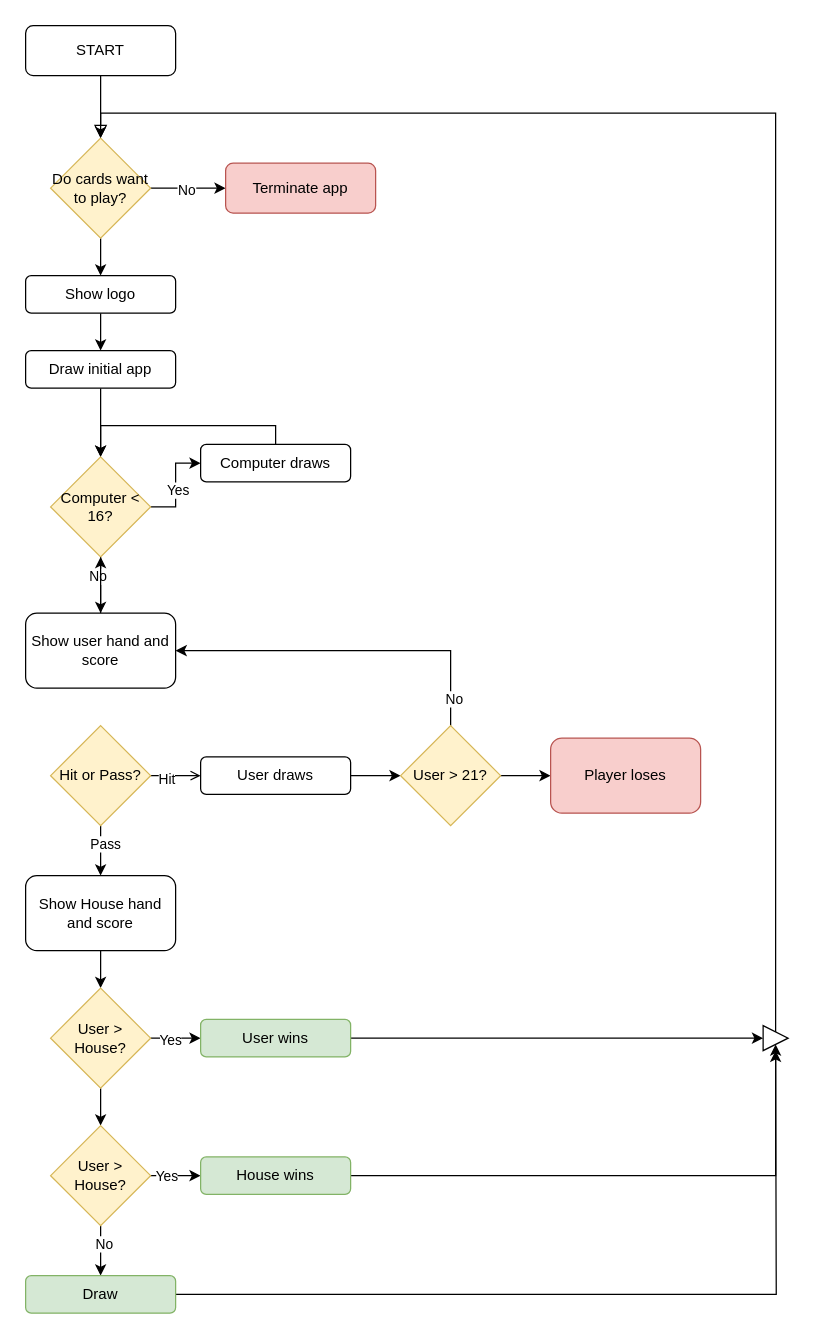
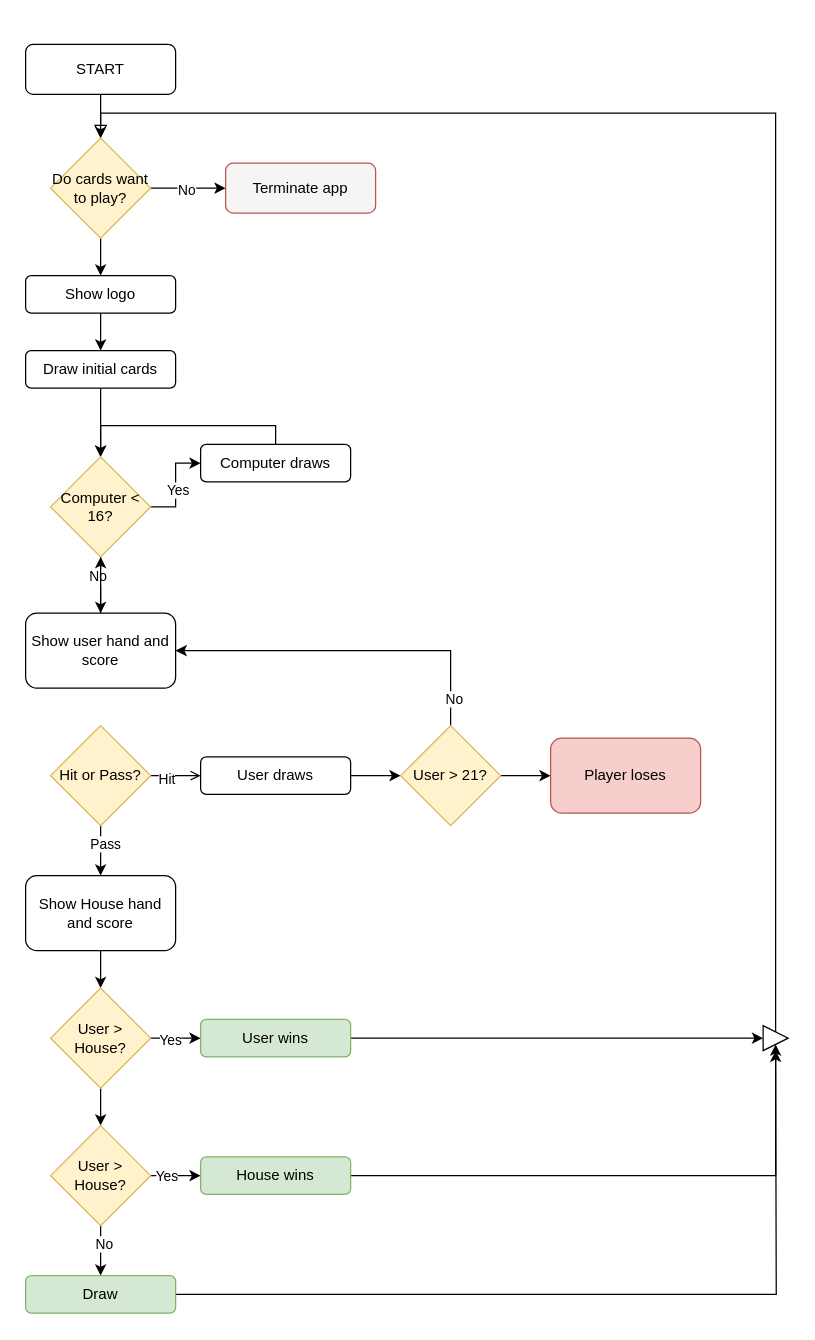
node "START": moved (101, 51) -> (101, 69)
node "Terminate app": fillcolor #f8cecc -> #f5f5f5
node "Draw initial app": label "Draw initial app" -> "Draw initial cards"
